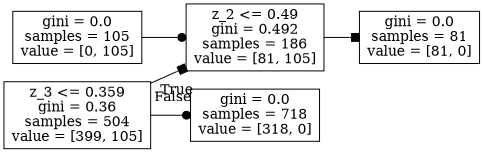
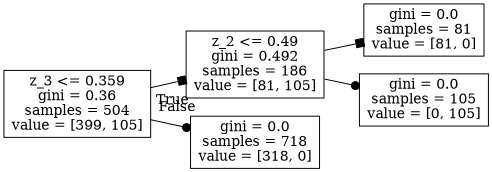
edge "gini = 0.0 samples = 105 value = [0, 105]" -> "z_2 <= 0.49 gini = 0.492 samples = 186 value = [81, 105]": reversed
